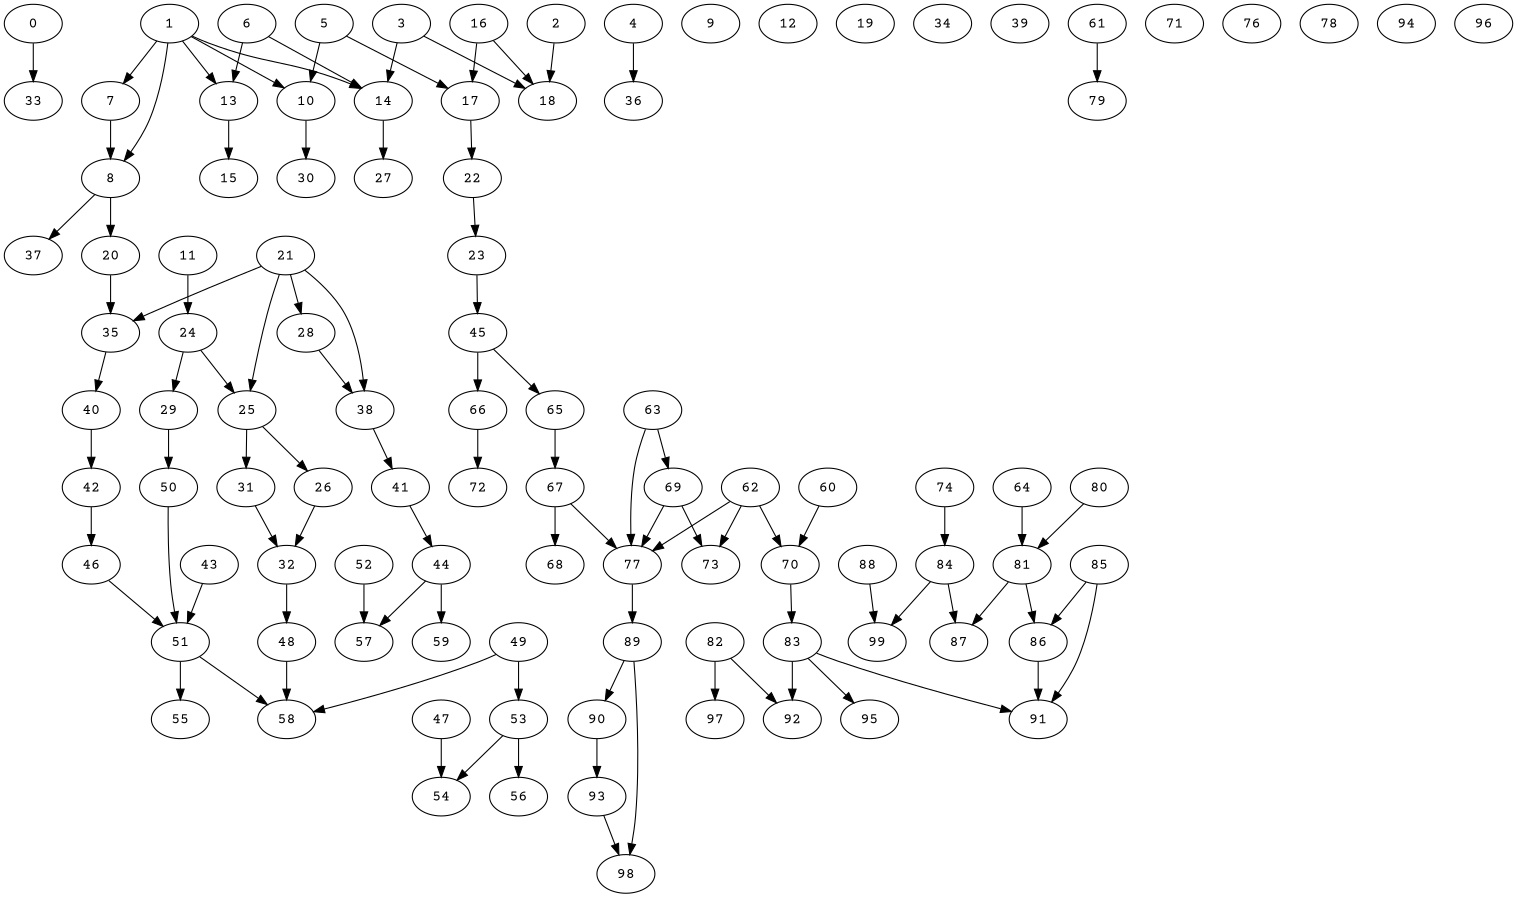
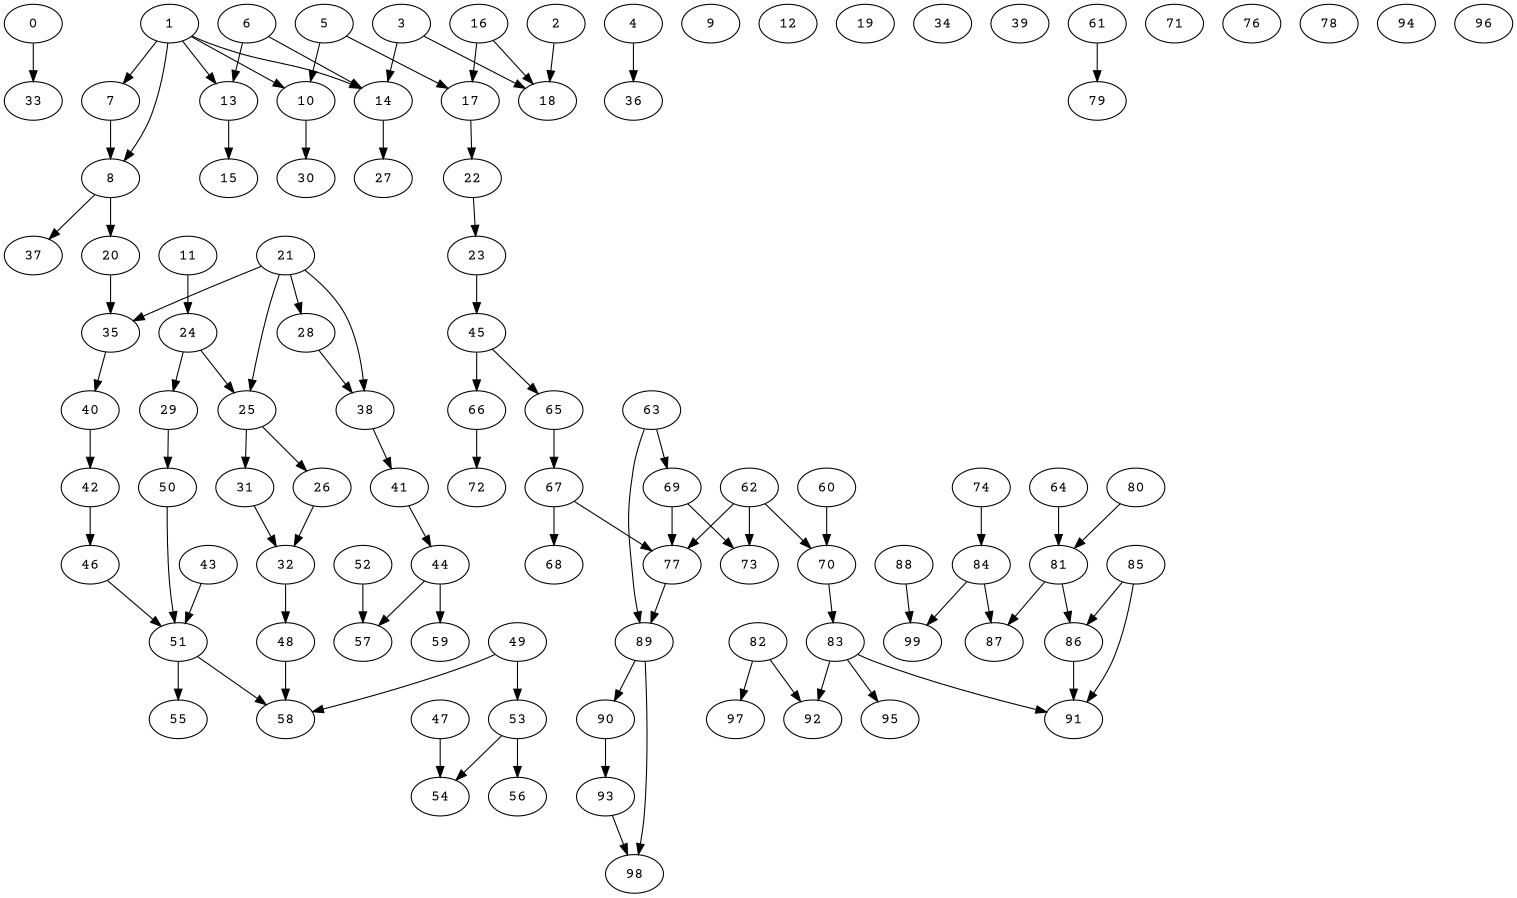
edge "63" -> "77": now "63" -> "89"
